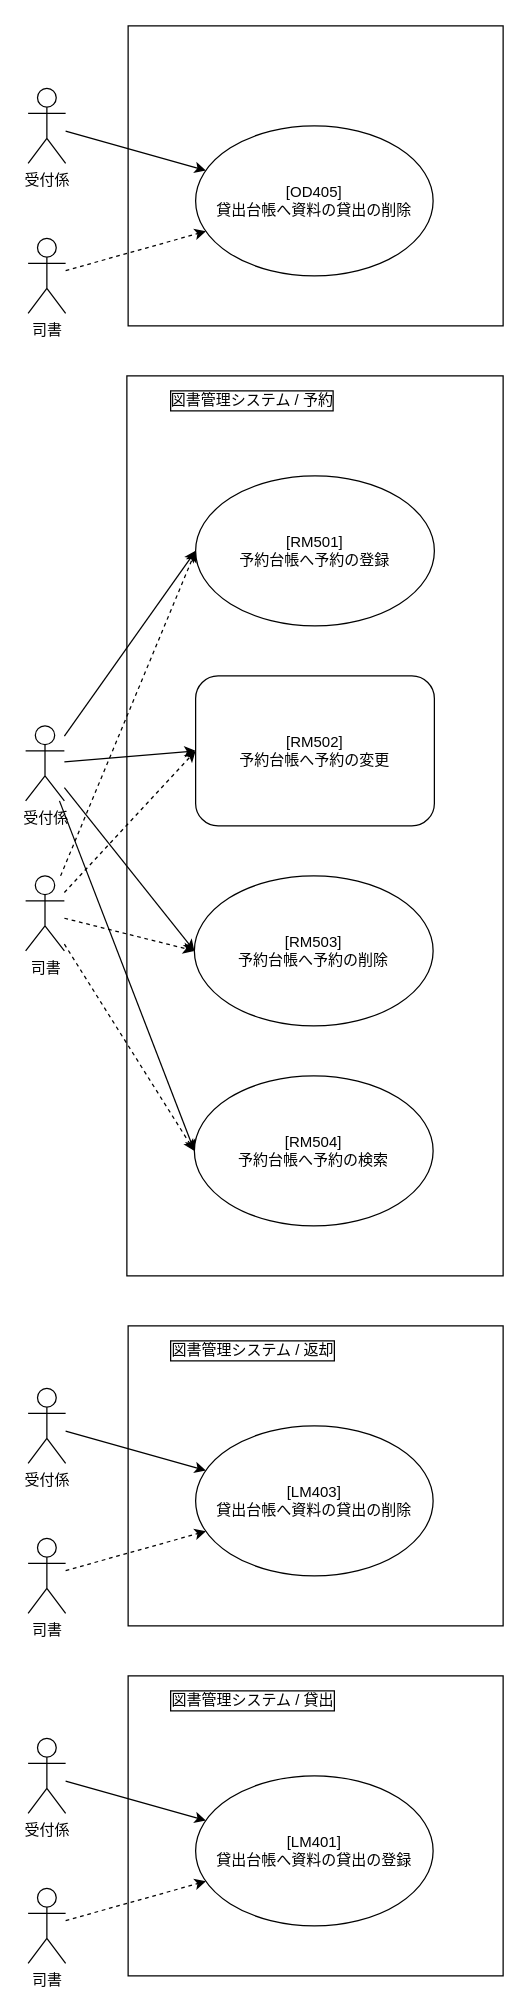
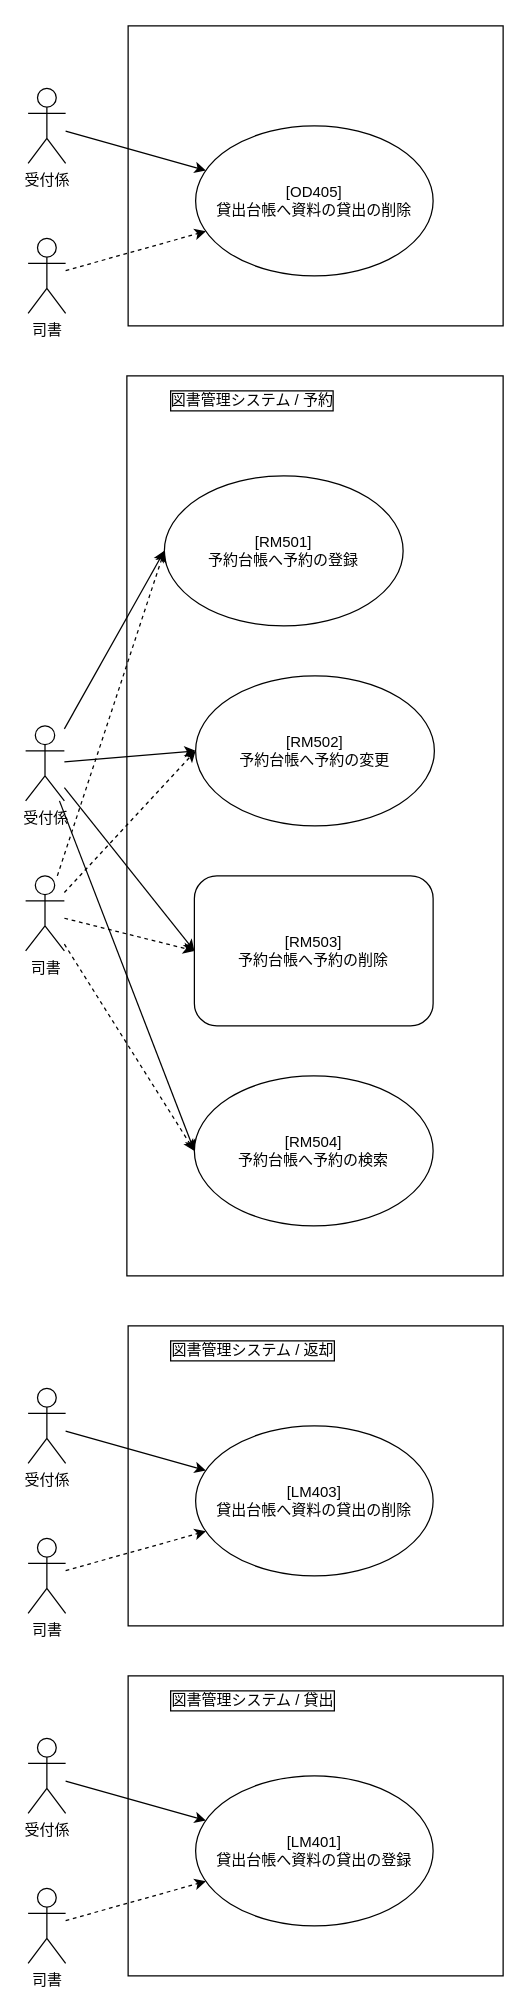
node "[RM501] 予約台帳へ予約の登録": moved (315, 551) -> (284, 551)
node "[RM502] 予約台帳へ予約の変更": shape rounded rectangle -> ellipse
node "[RM503] 予約台帳へ予約の削除": shape ellipse -> rounded rectangle
